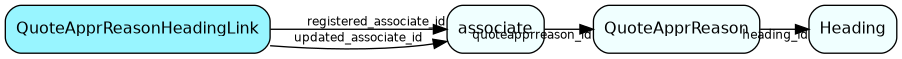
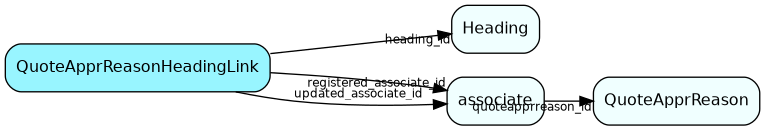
edge "QuoteApprReason" -> "Heading": now "QuoteApprReasonHeadingLink" -> "Heading"
